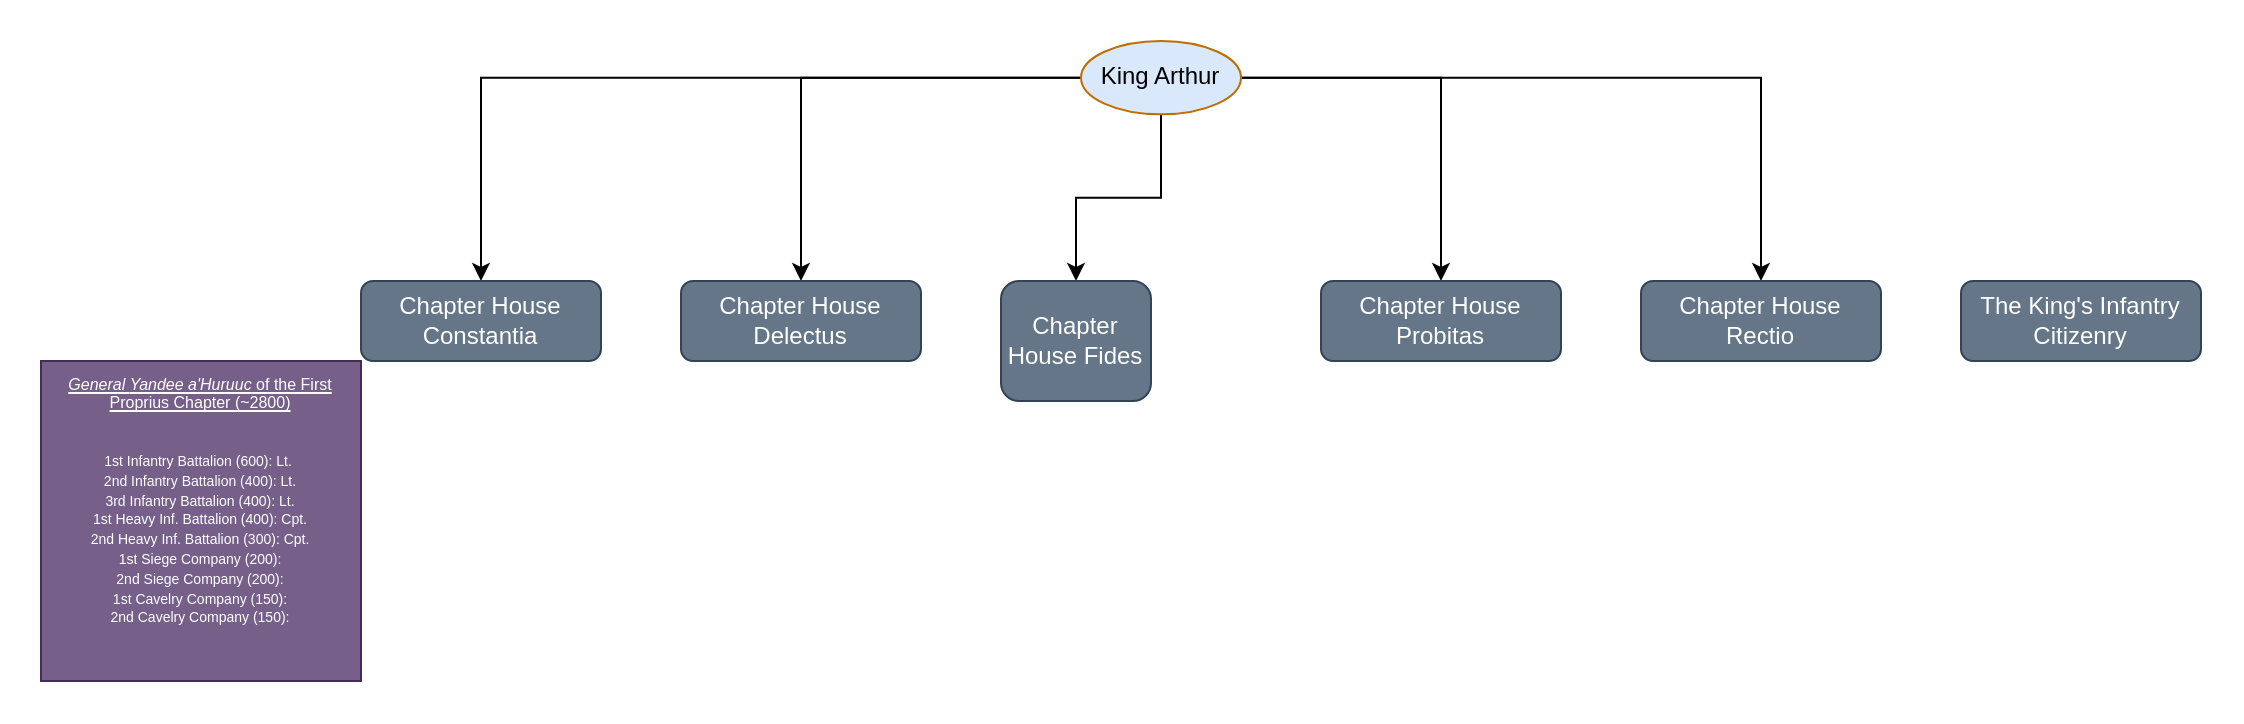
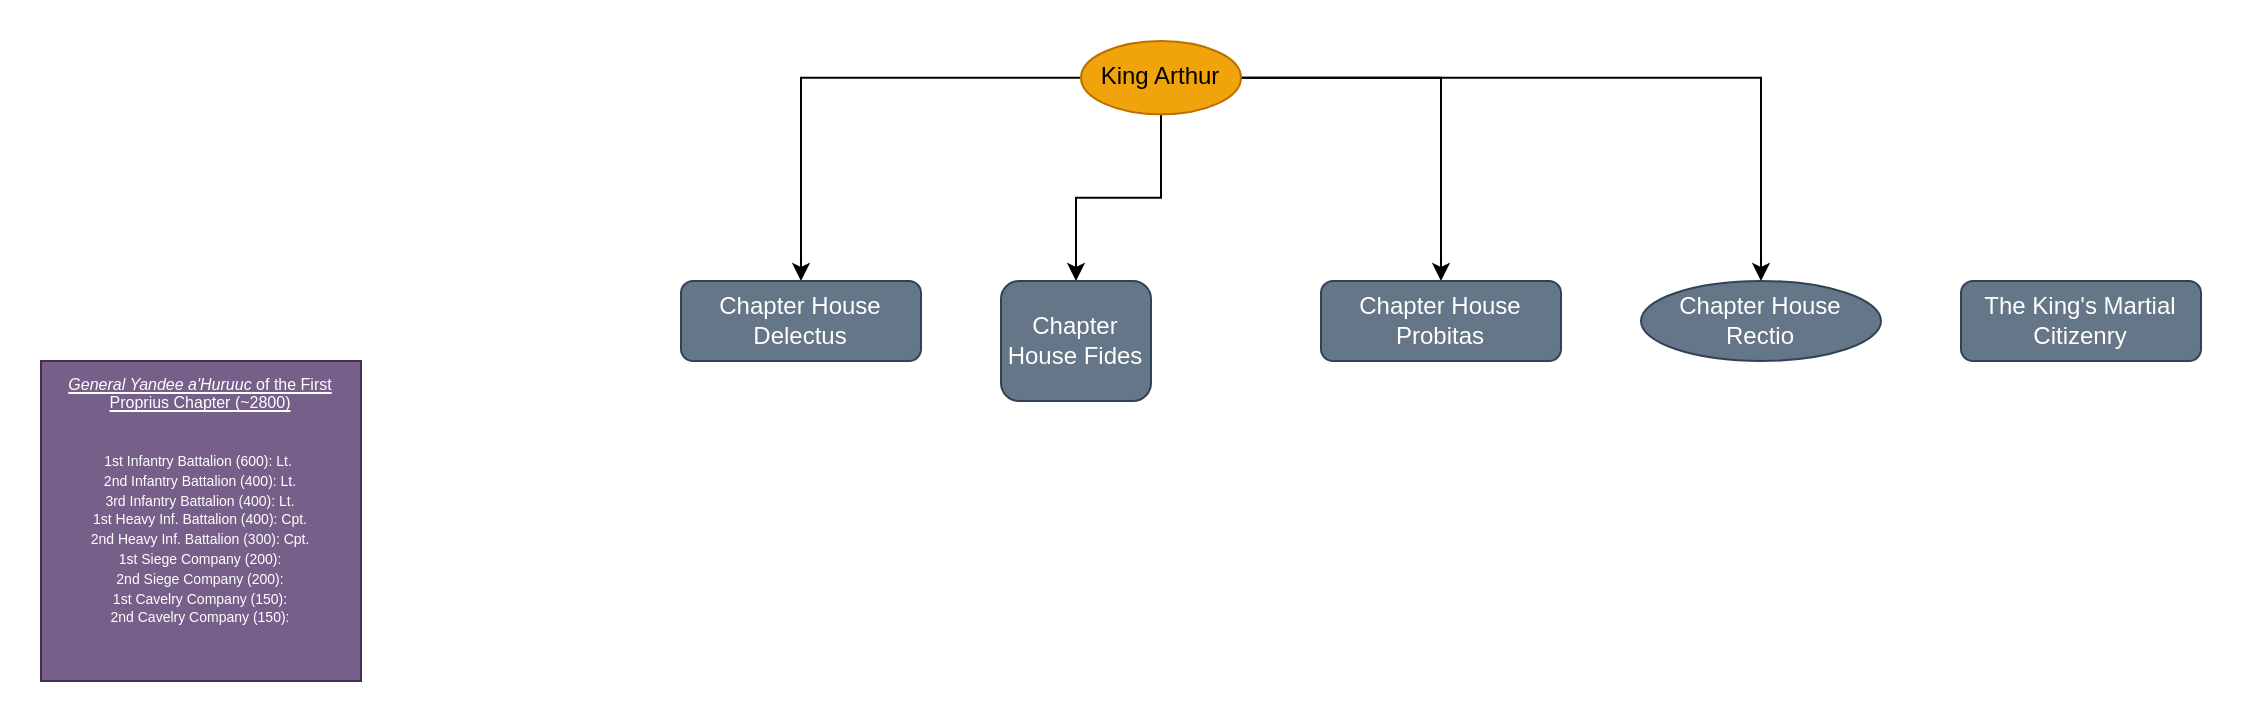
edge "King Arthur" -> "Chapter House Constantia": removed
node "King Arthur": fillcolor #dae8fc -> #f0a30a
node "Chapter House Constantia": removed
node "Chapter House Rectio": shape rounded rectangle -> ellipse
node "The King's Infantry Citizenry": label "The King's Infantry Citizenry" -> "The King's Martial Citizenry"
